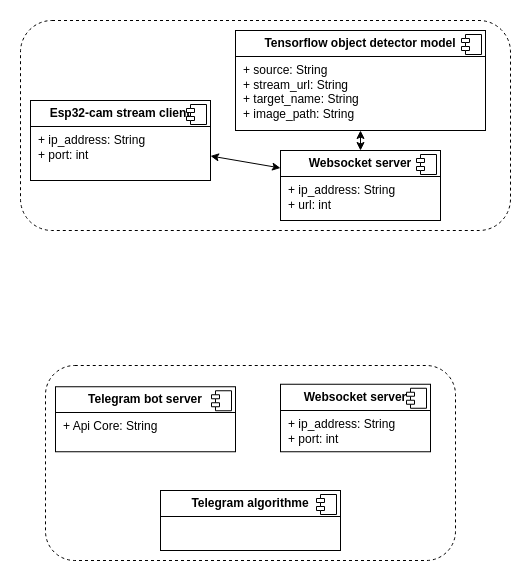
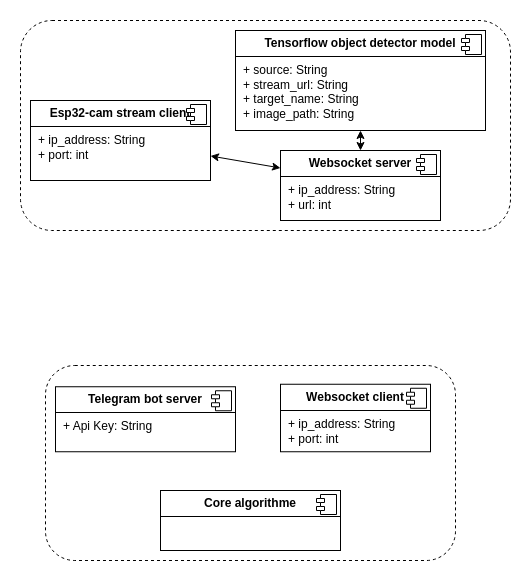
node "Websocket server + ip_address: String + port: int": label "Websocket server + ip_address: String + port: int" -> "Websocket client + ip_address: String + port: int"
node "Telegram bot server + Api Core: String": label "Telegram bot server + Api Core: String" -> "Telegram bot server + Api Key: String"
node "Telegram algorithme": label "Telegram algorithme" -> "Core algorithme"
